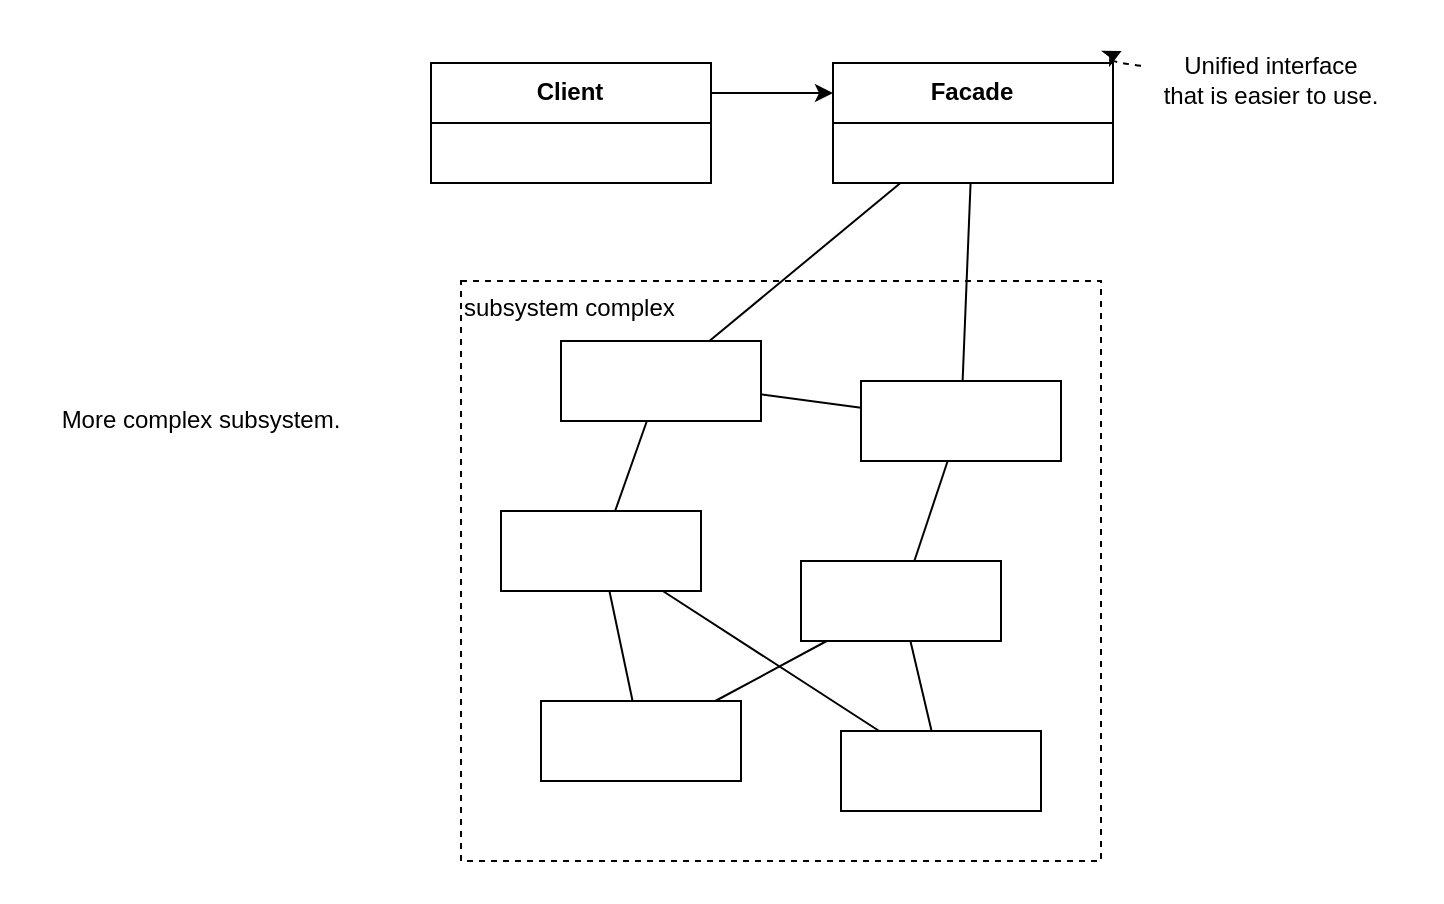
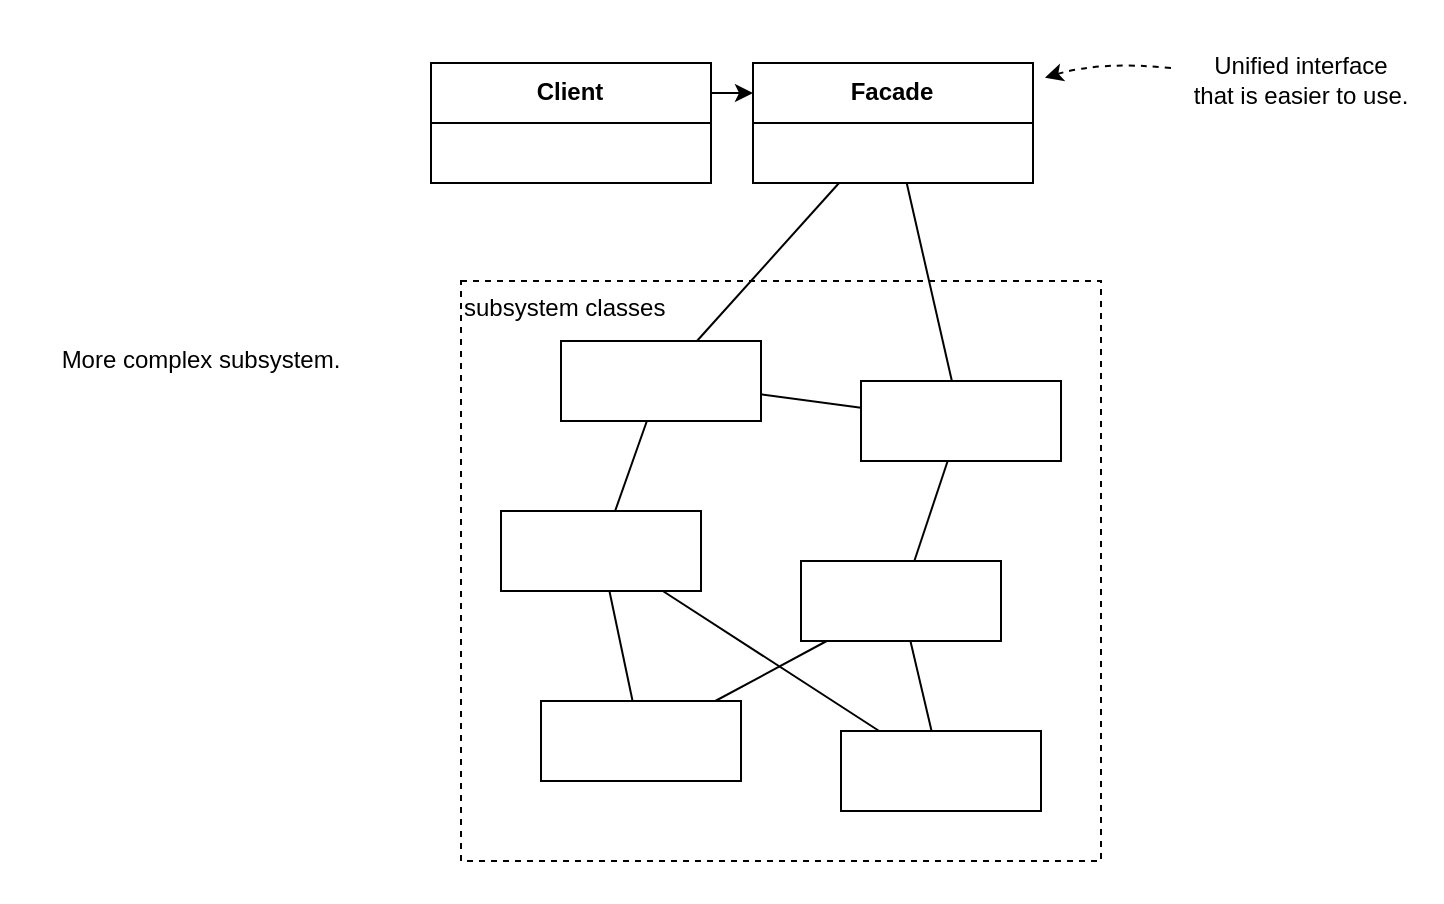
node "Unified interface that is easier to use.": moved (1271, 81) -> (1301, 81)
node "Facade": moved (973, 123) -> (893, 123)
node "subsystem complex": label "subsystem complex" -> "subsystem classes"
node "More complex subsystem.": moved (201, 421) -> (201, 361)
